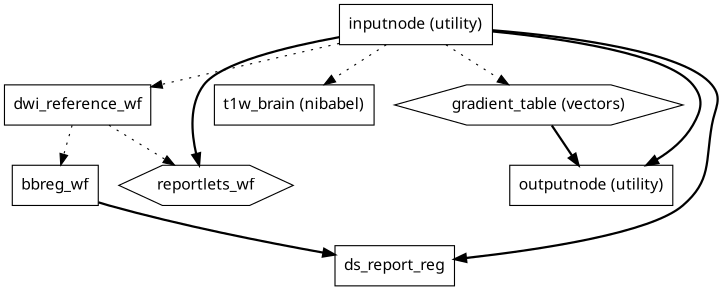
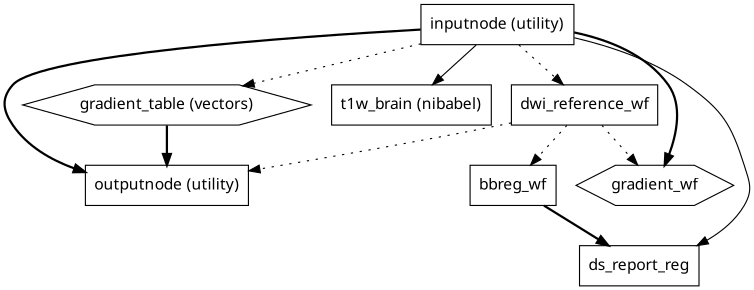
edge "inputnode (utility)" -> "t1w_brain (nibabel)": style dotted -> solid
edge "inputnode (utility)" -> "ds_report_reg": style bold -> solid
edge "dwi_reference_wf" -> "outputnode (utility)": added
node "reportlets_wf": label "reportlets_wf" -> "gradient_wf"
